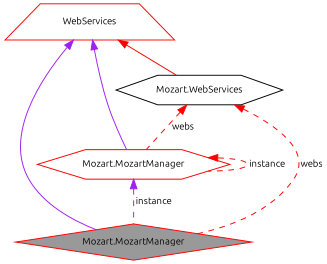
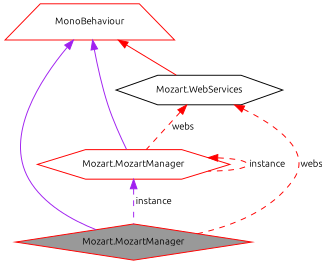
node "WebServices": label "WebServices" -> "MonoBehaviour"
